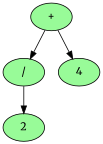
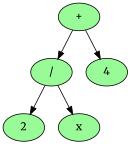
node "x": added
